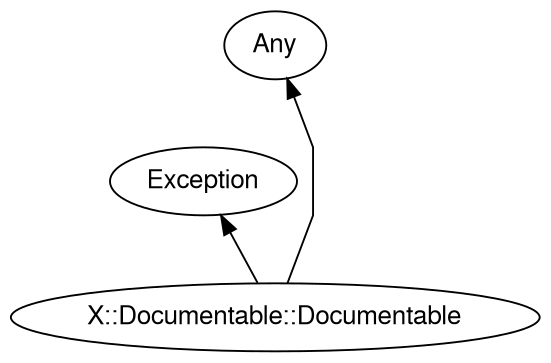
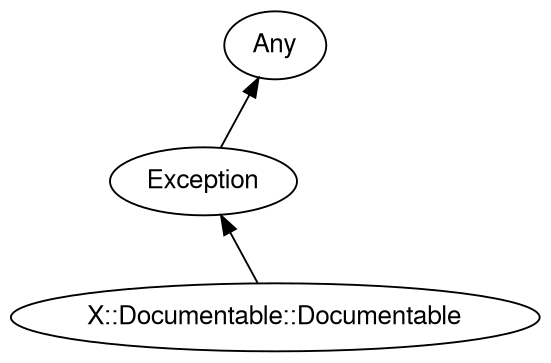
edge "X::Documentable::Documentable" -> "Any": now "Exception" -> "Any"
